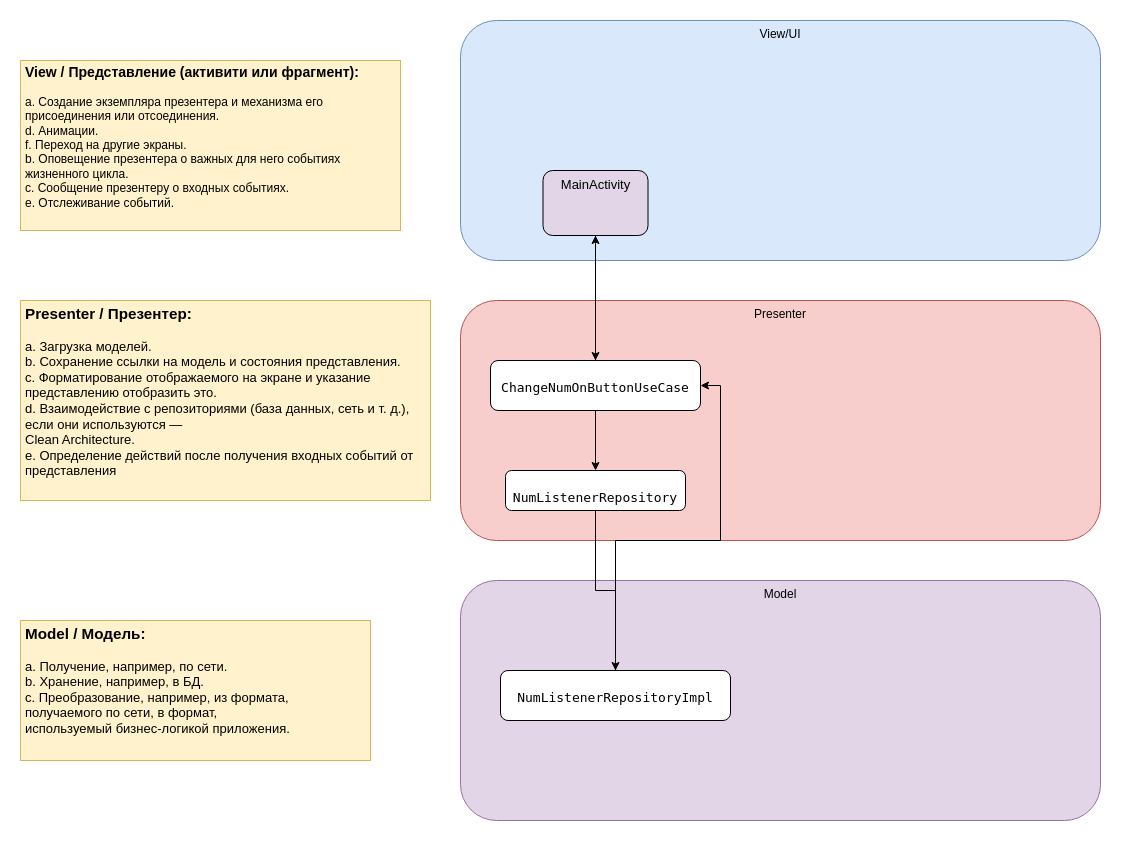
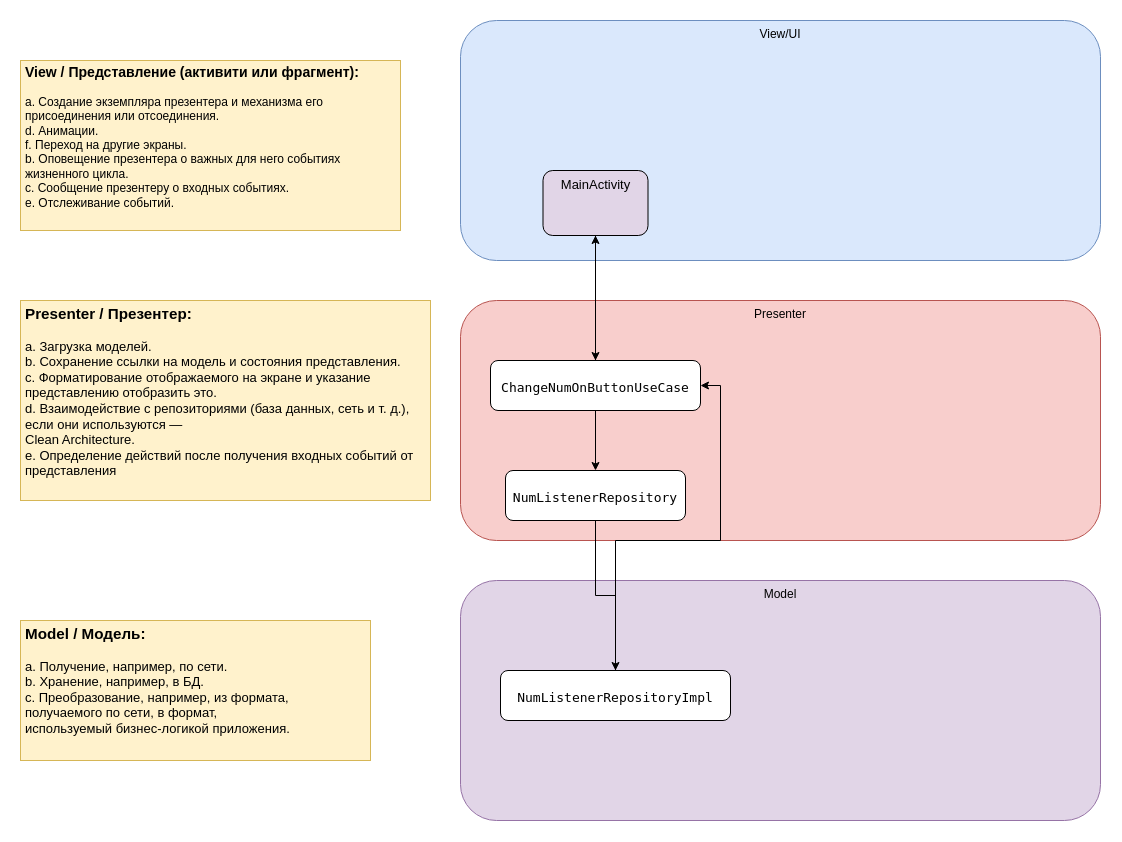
node "NumListenerRepository": size 180x40 -> 180x50
